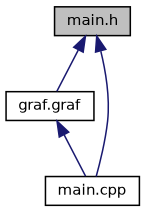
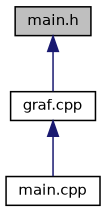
node "graf.graf": label "graf.graf" -> "graf.cpp"
edge "main.cpp" -> "main.h": removed
